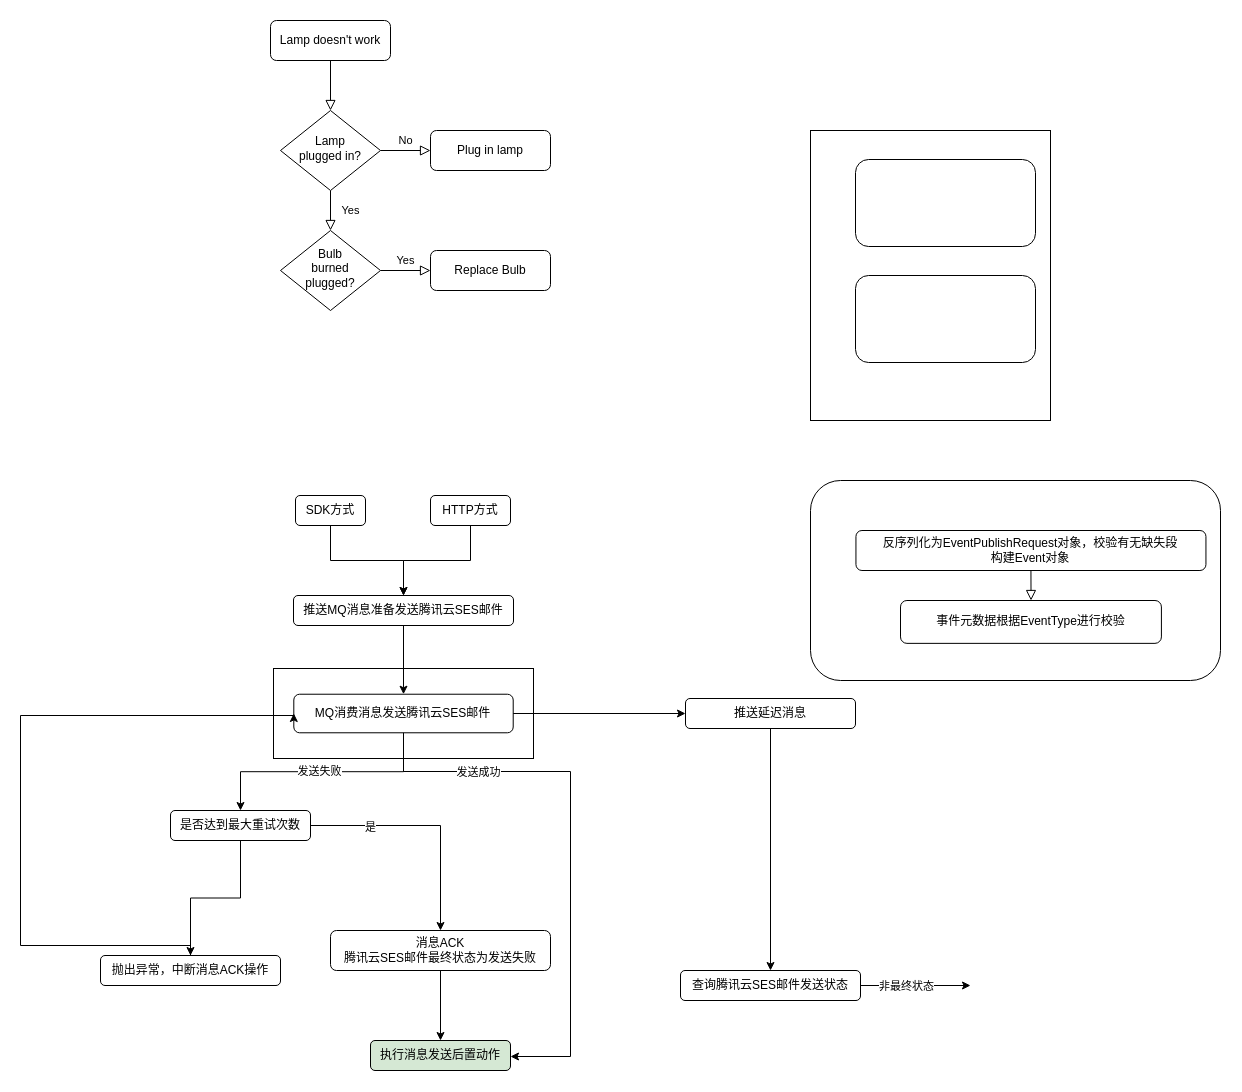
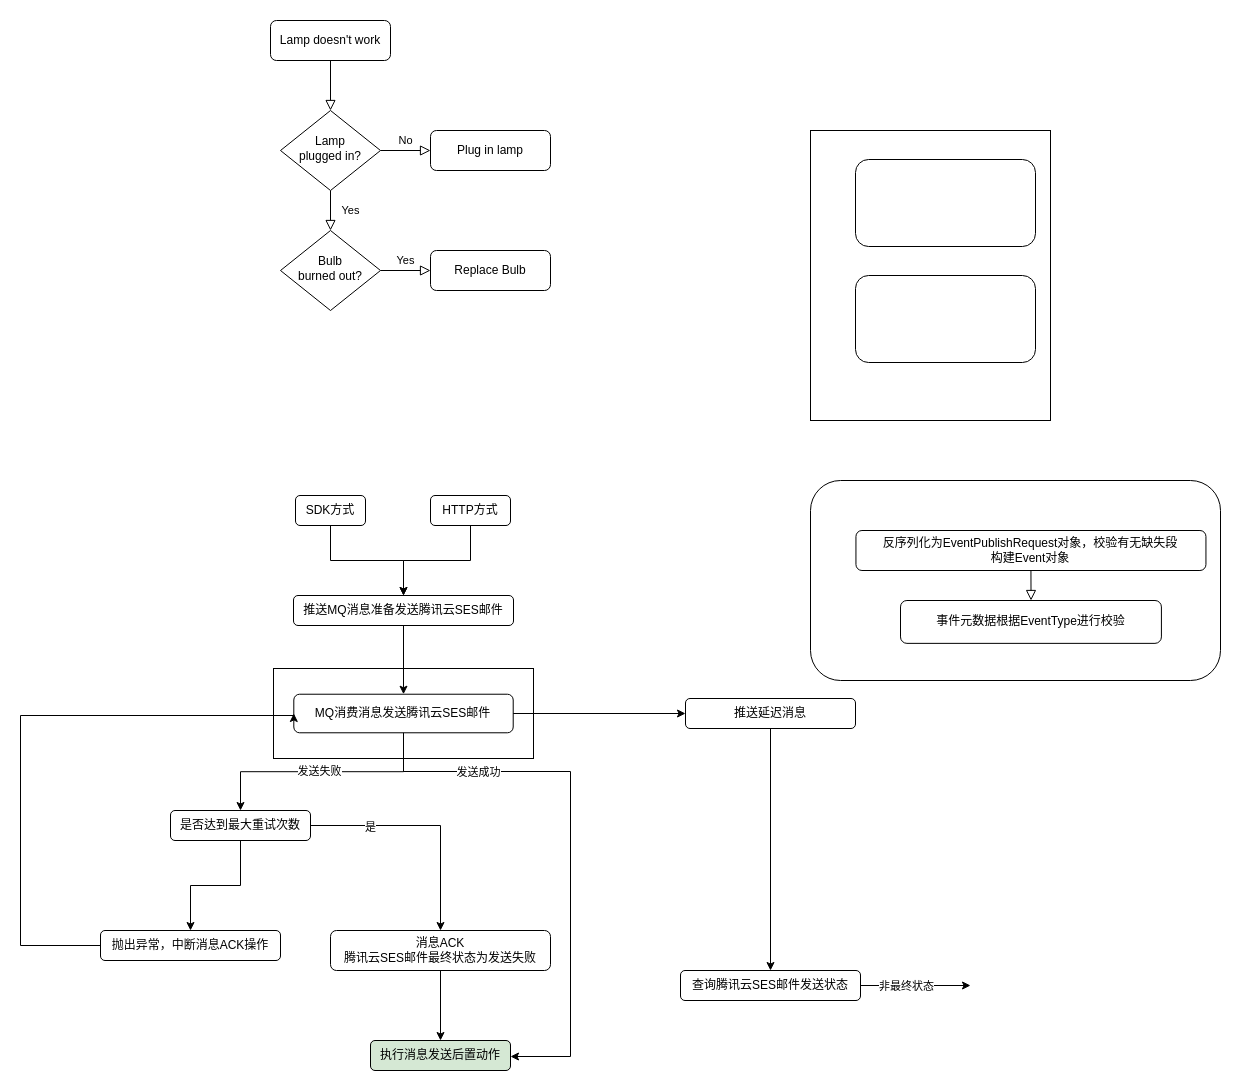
node "Bulb burned plugged?": label "Bulb burned plugged?" -> "Bulb burned out?"
node "抛出异常，中断消息ACK操作": moved (191, 971) -> (191, 946)
